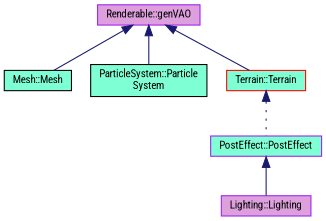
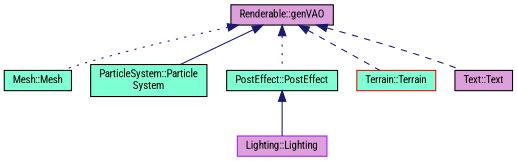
node "Renderable::genVAO": color purple -> black
edge "Mesh::Mesh" -> "Renderable::genVAO": style solid -> dotted
edge "Terrain::Terrain" -> "Renderable::genVAO": style solid -> dashed
node "Text::Text": added
edge "PostEffect::PostEffect" -> "Terrain::Terrain": now "PostEffect::PostEffect" -> "Renderable::genVAO"
node "PostEffect::PostEffect": color purple -> black
